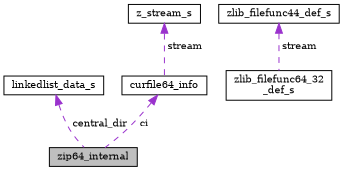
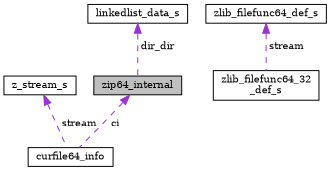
node "zlib_filefunc44_def_s": label "zlib_filefunc44_def_s" -> "zlib_filefunc64_def_s"
edge "zip64_internal" -> "linkedlist_data_s": label " central_dir" -> " dir_dir"
edge "zip64_internal" -> "curfile64_info": reversed
